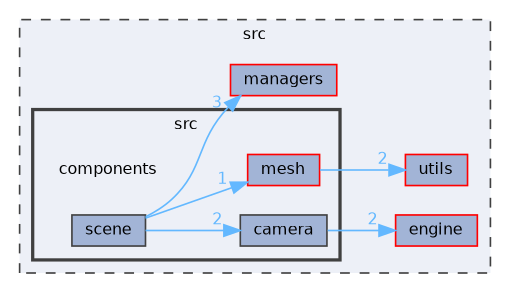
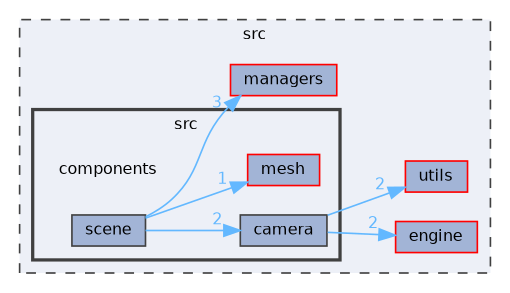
edge "mesh" -> "utils": now "camera" -> "utils"
